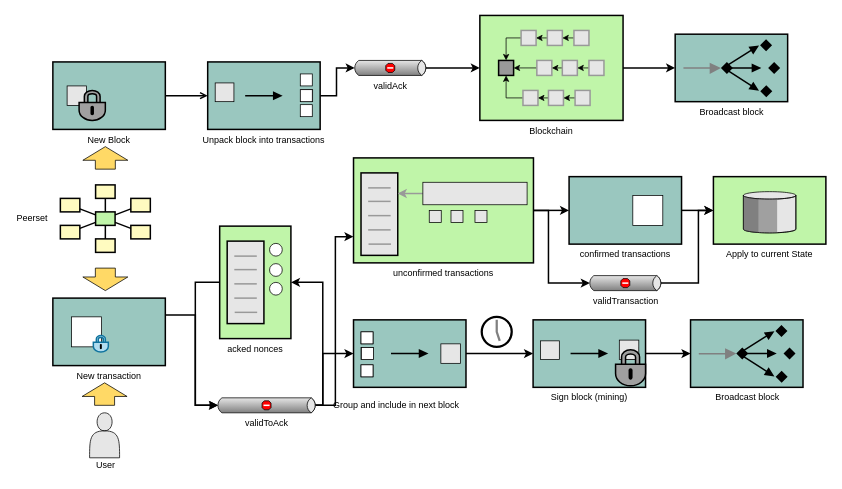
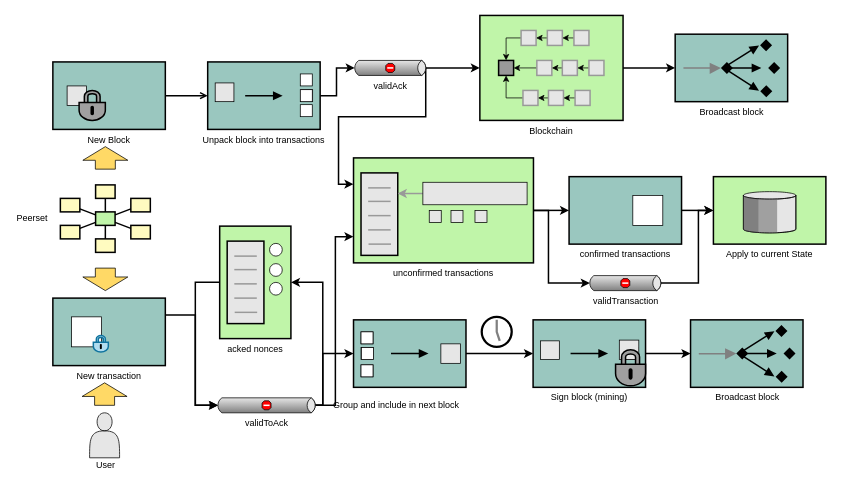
edge "validAck" -> "unconfirmed transactions": added
